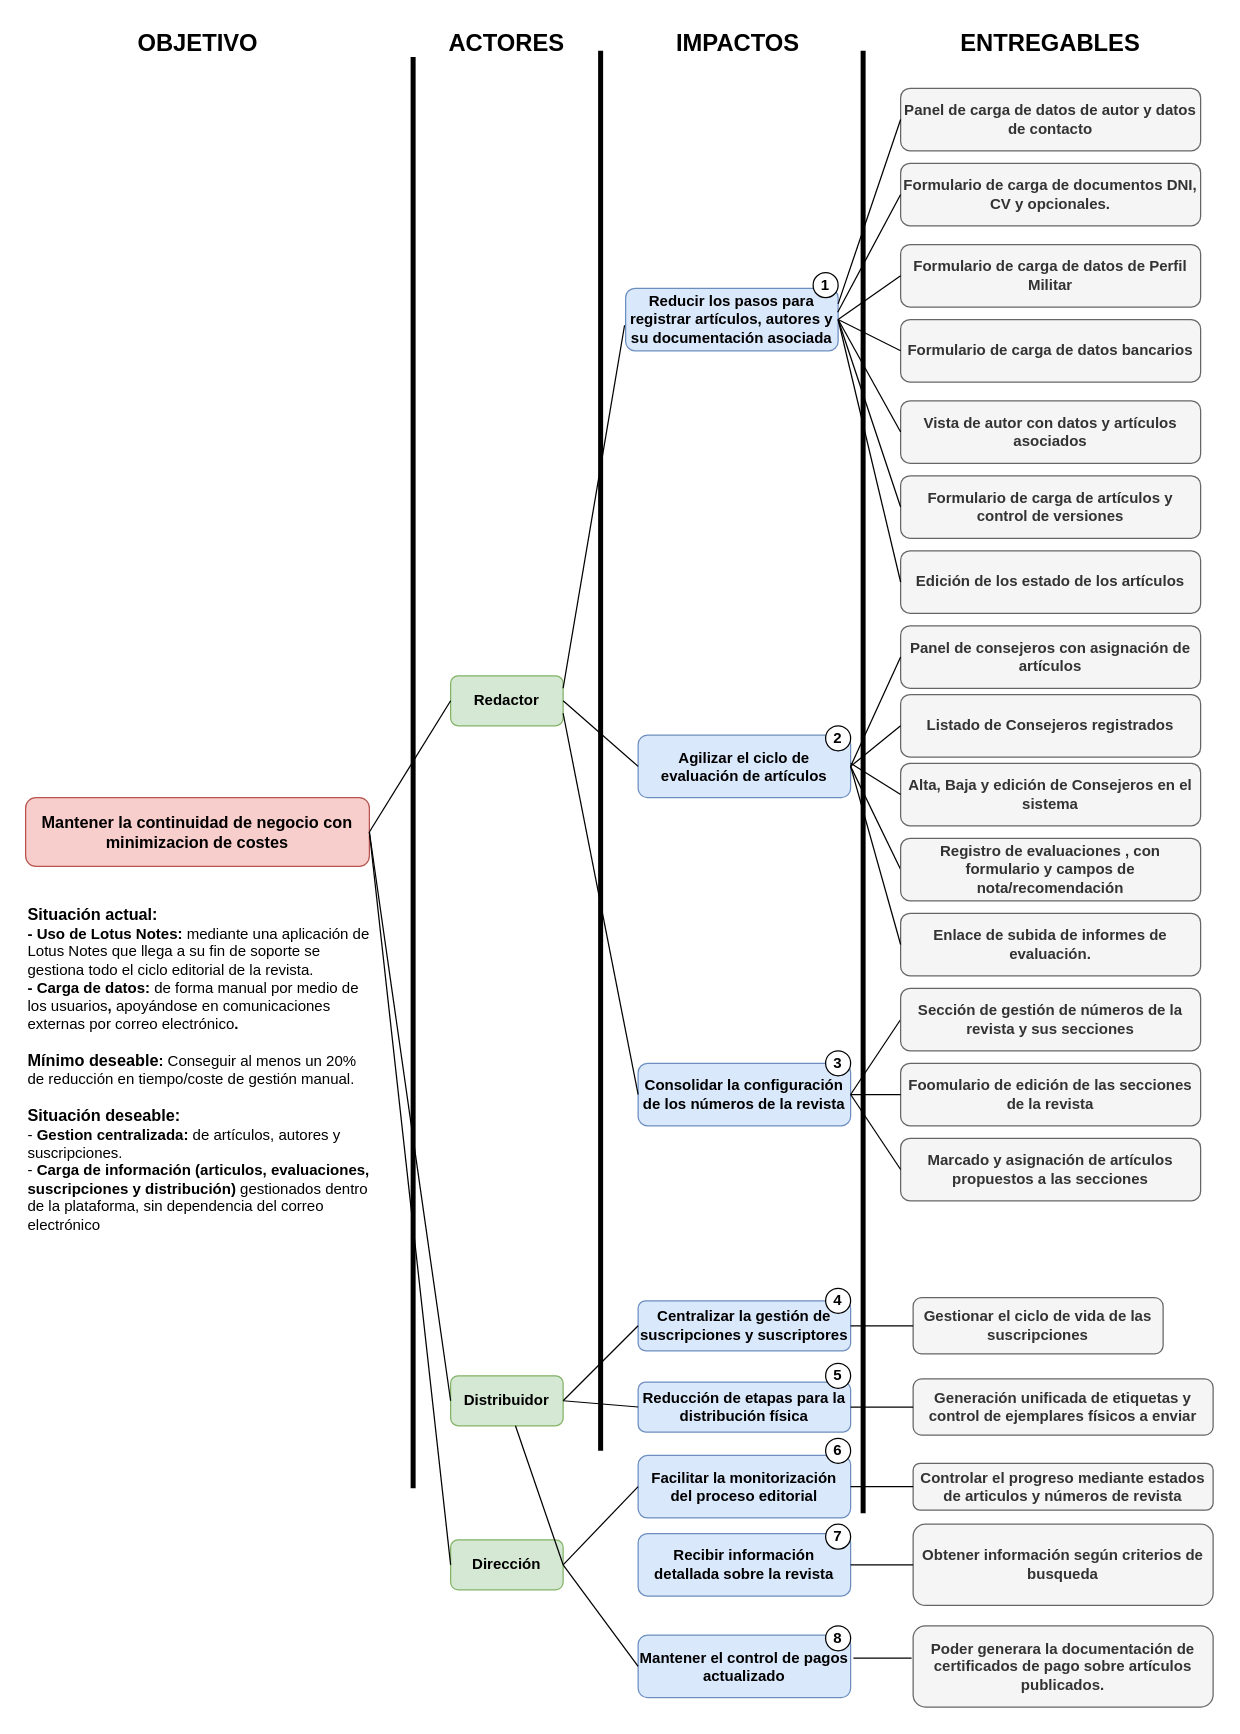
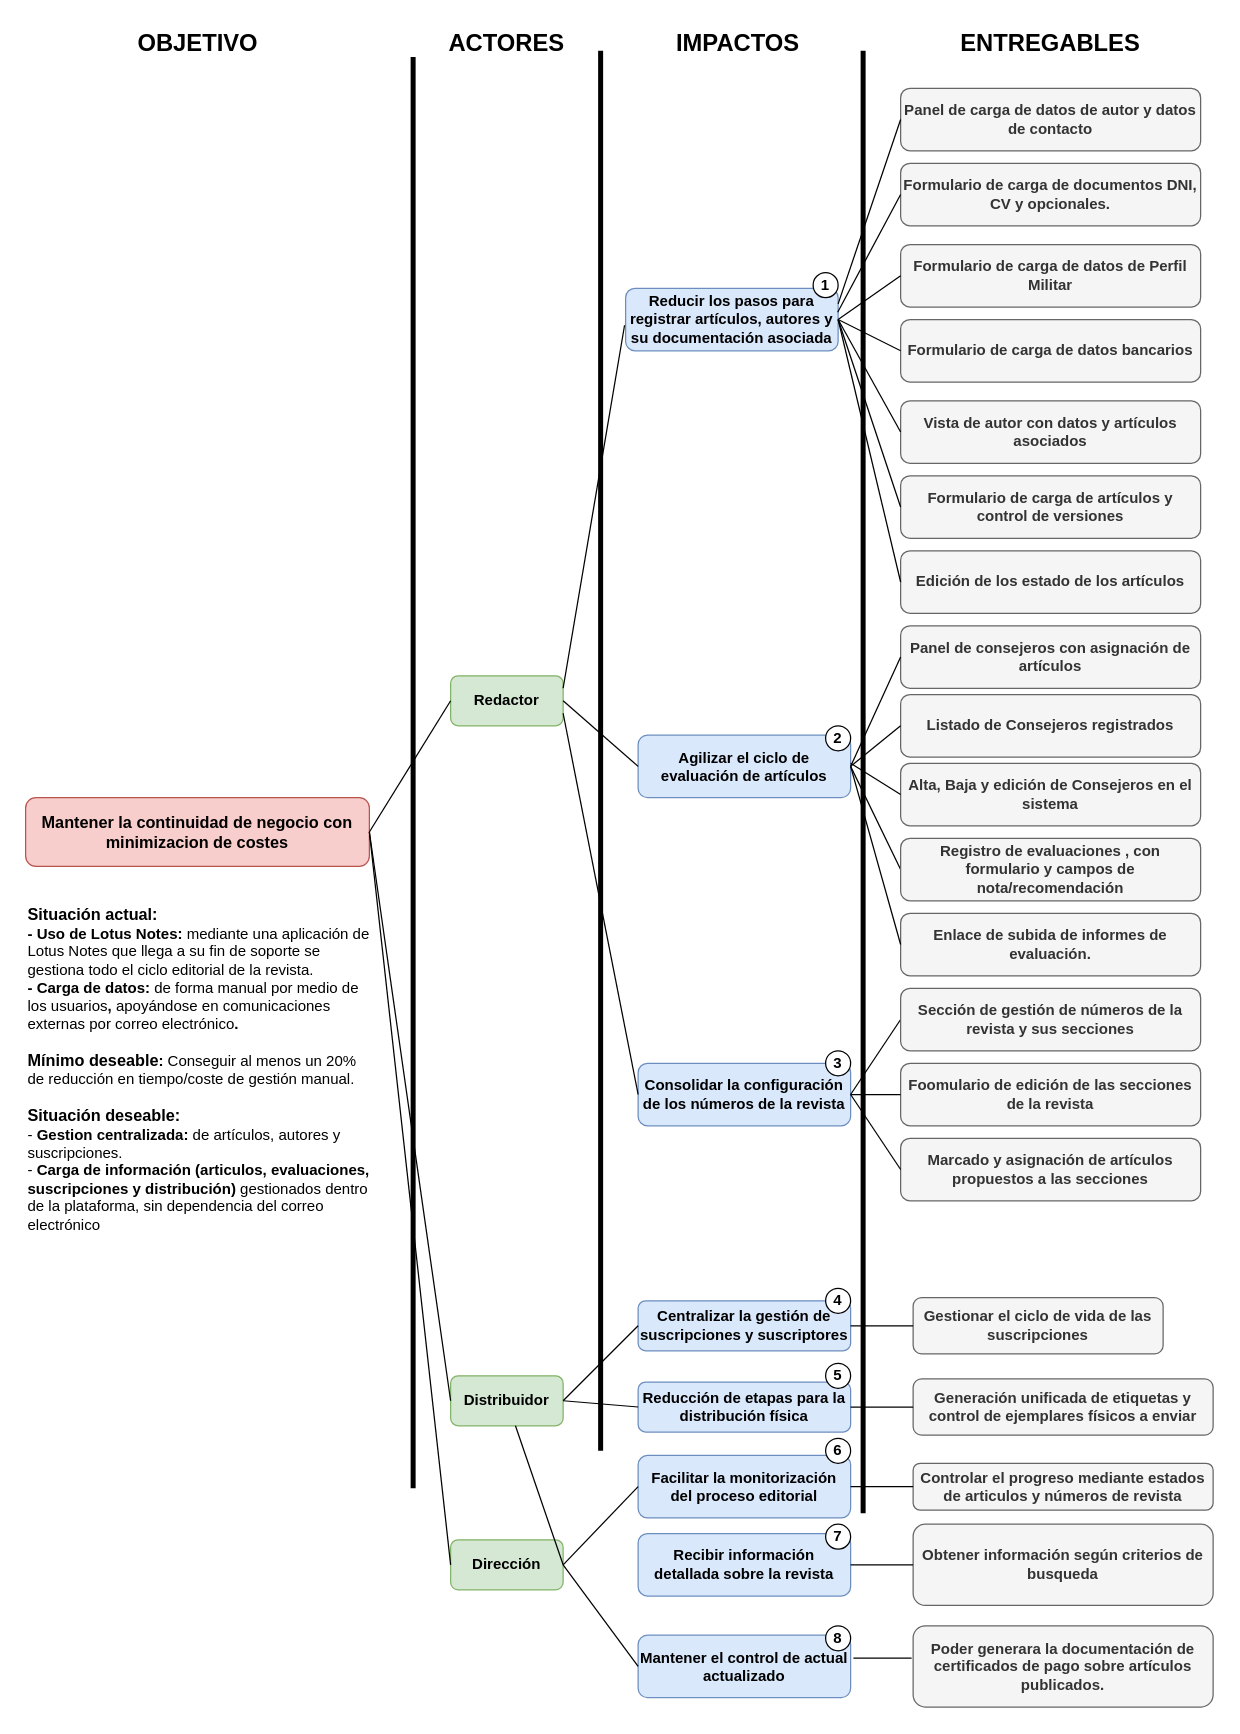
node "Mantener el control de pagos actualizado": label "Mantener el control de pagos actualizado" -> "Mantener el control de actual actualizado"
